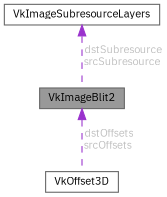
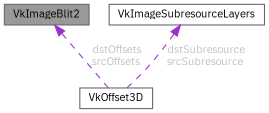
edge "VkImageBlit2" -> "VkImageSubresourceLayers": now "VkOffset3D" -> "VkImageSubresourceLayers"
